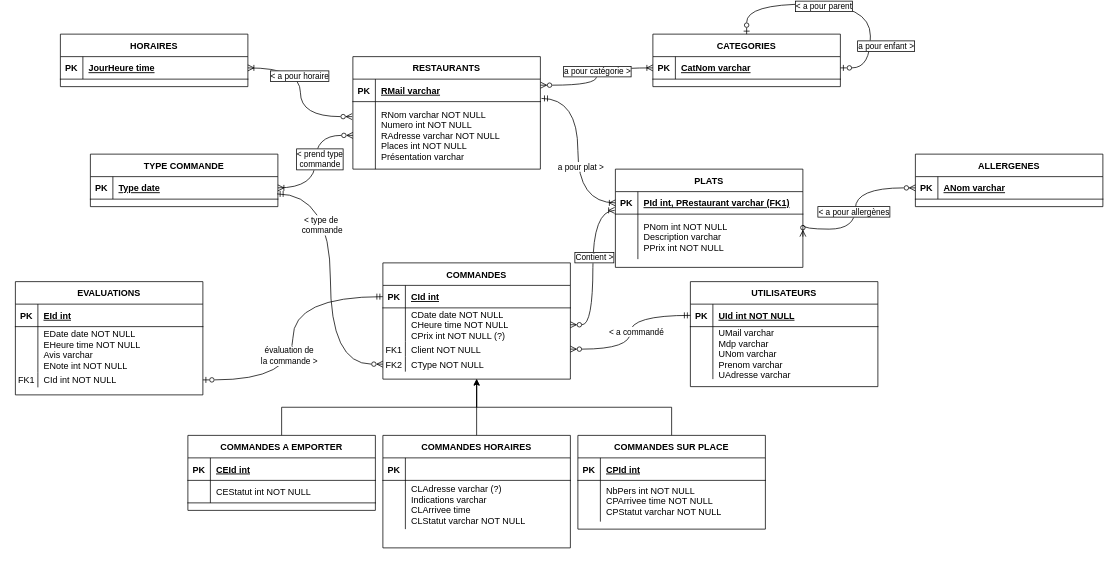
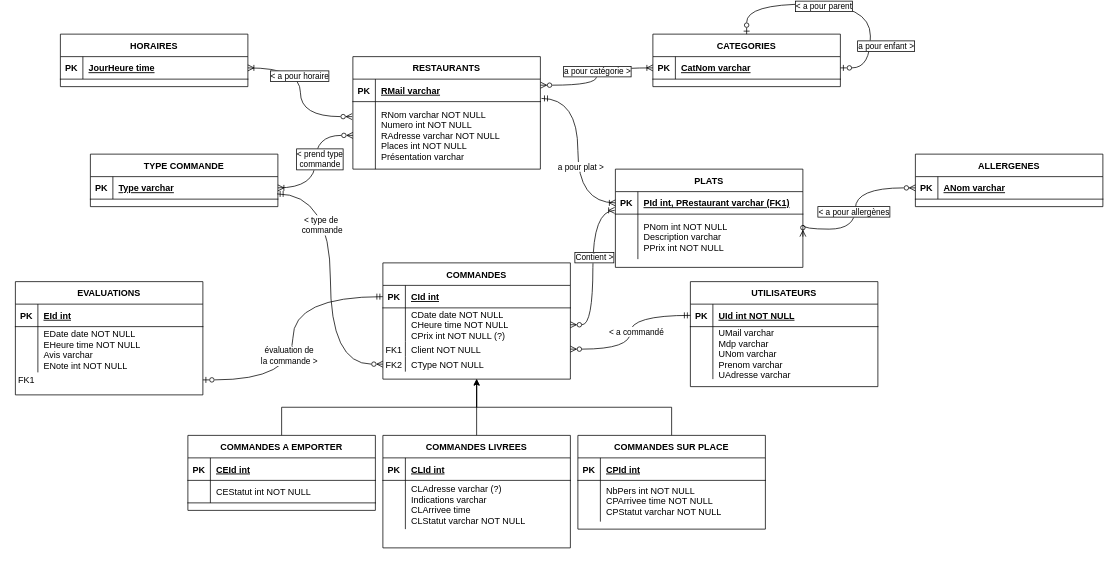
node "Type date": label "Type date" -> "Type varchar"
node "CId int NOT NULL": removed
node "COMMANDES HORAIRES": label "COMMANDES HORAIRES" -> "COMMANDES LIVREES"
node "CLId int": added
